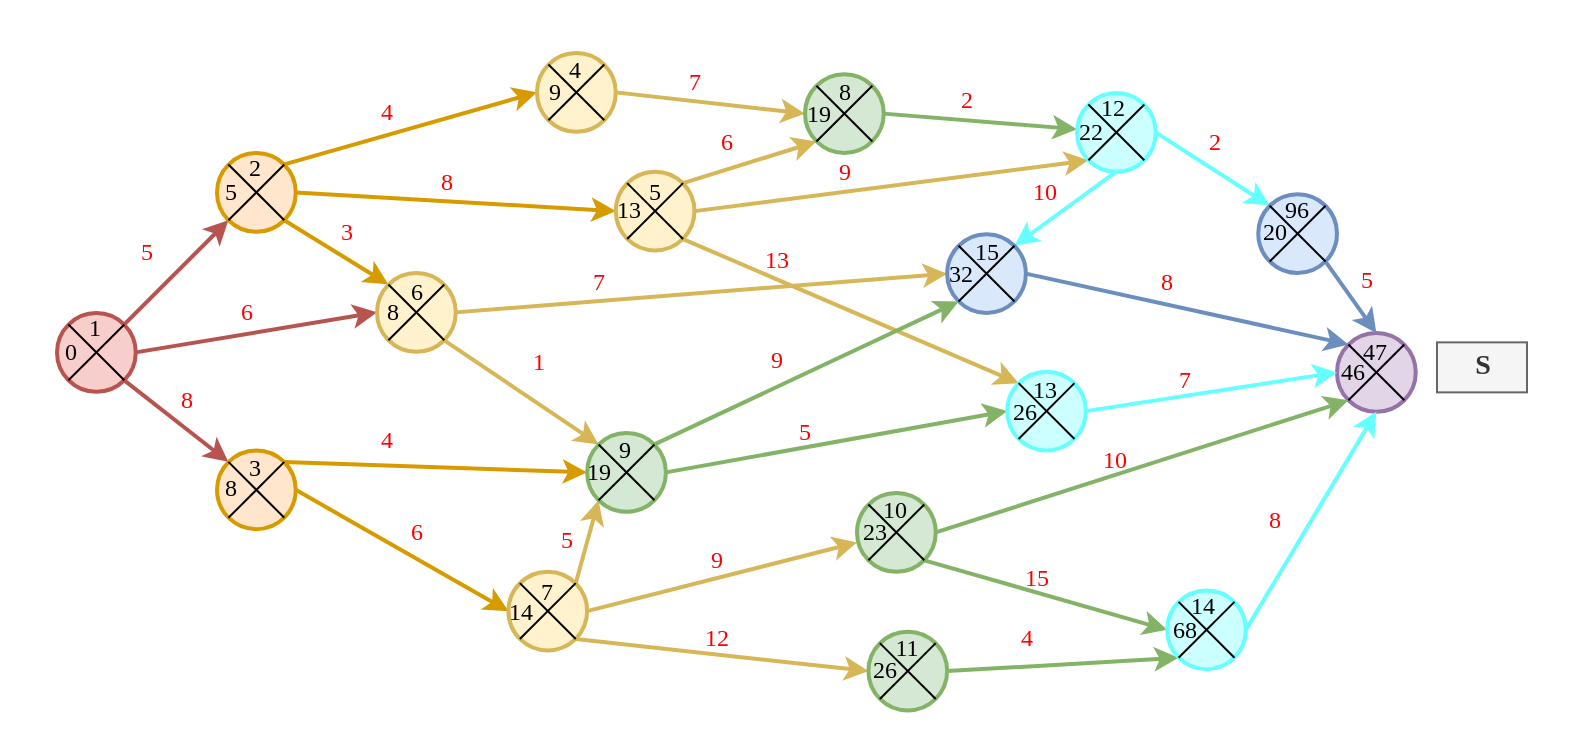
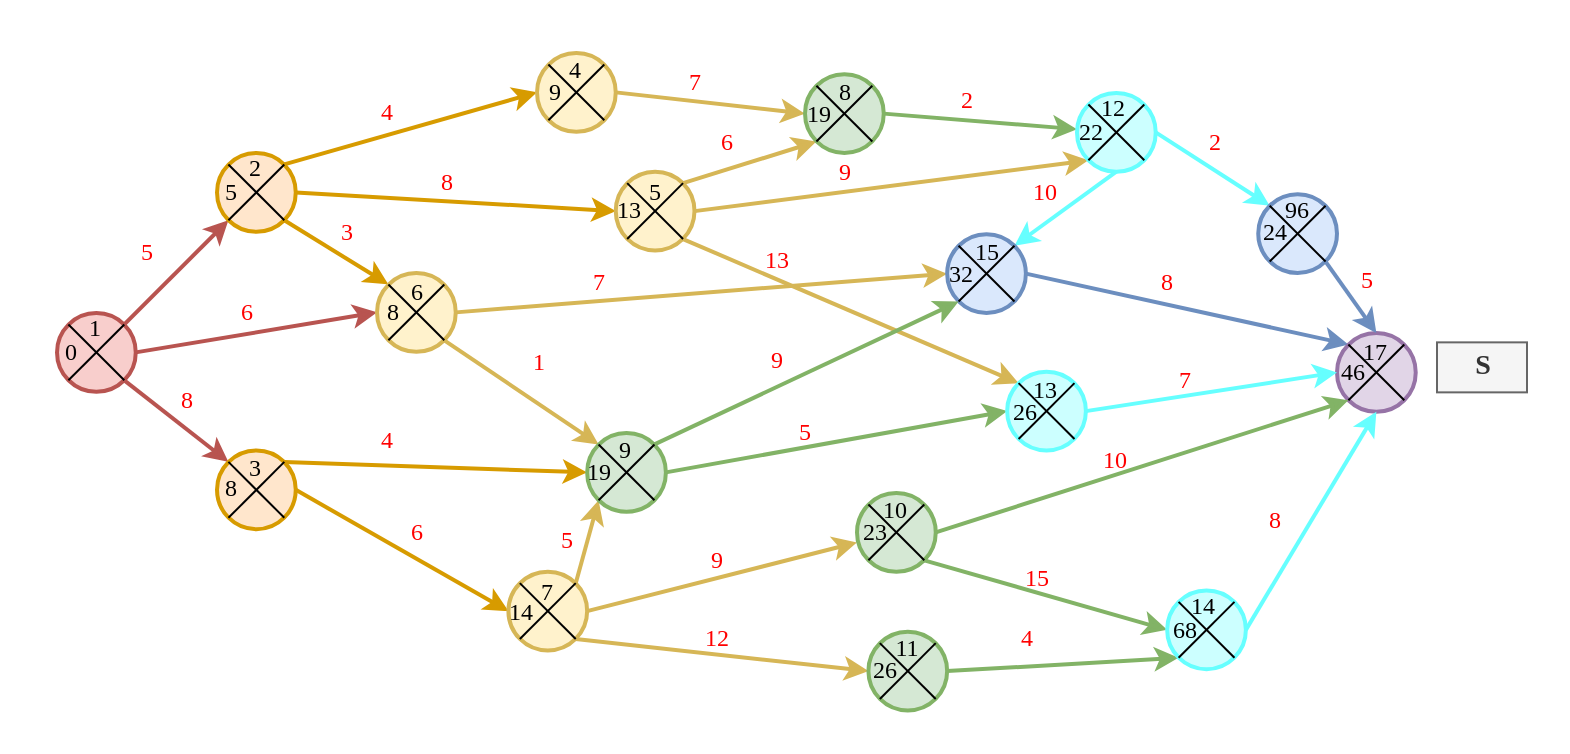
node "20": label "20" -> "24"
node "47": label "47" -> "17"
